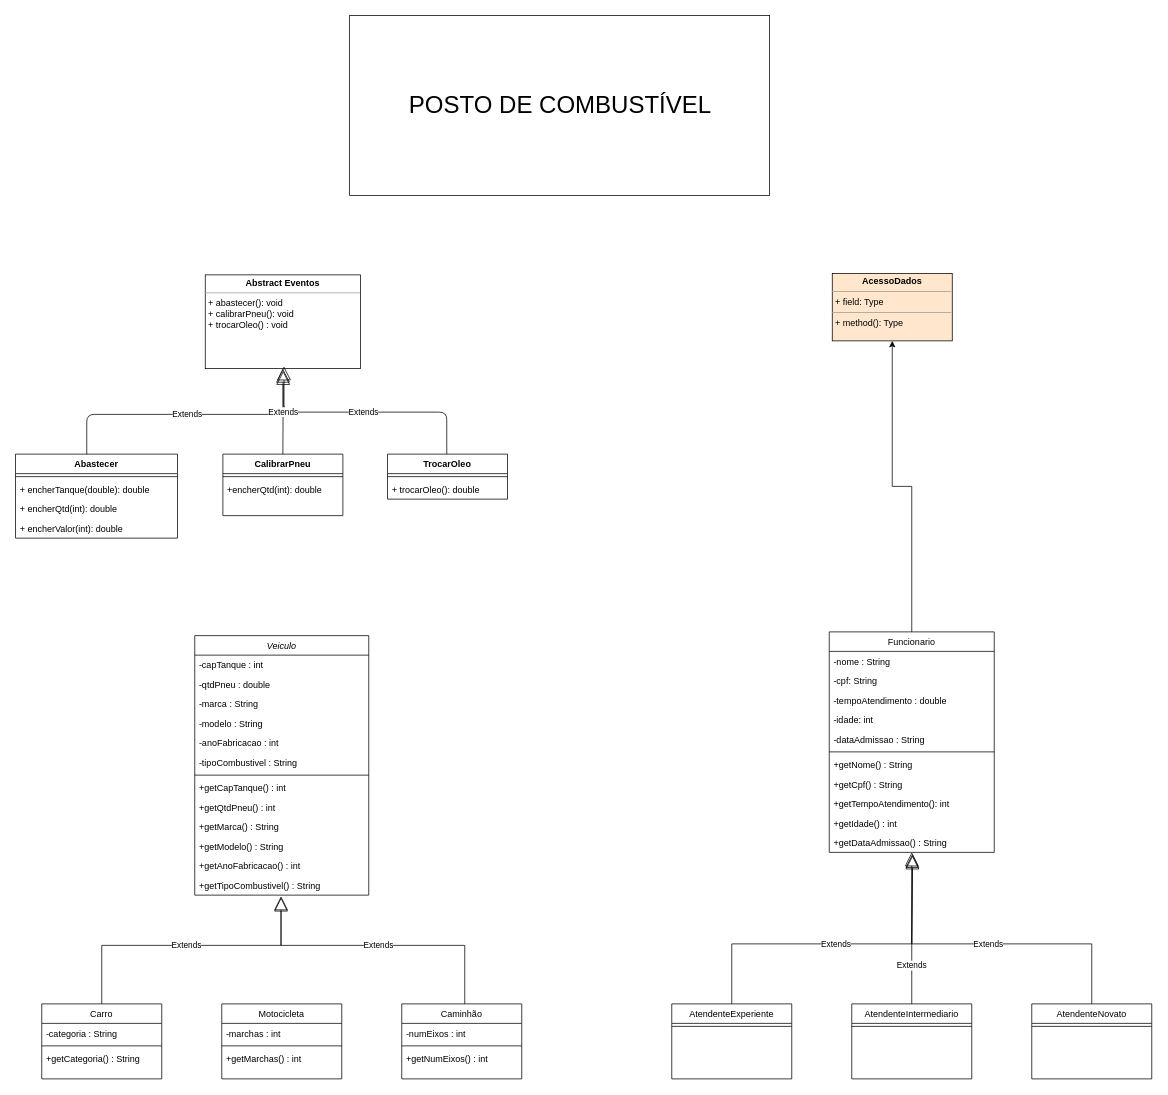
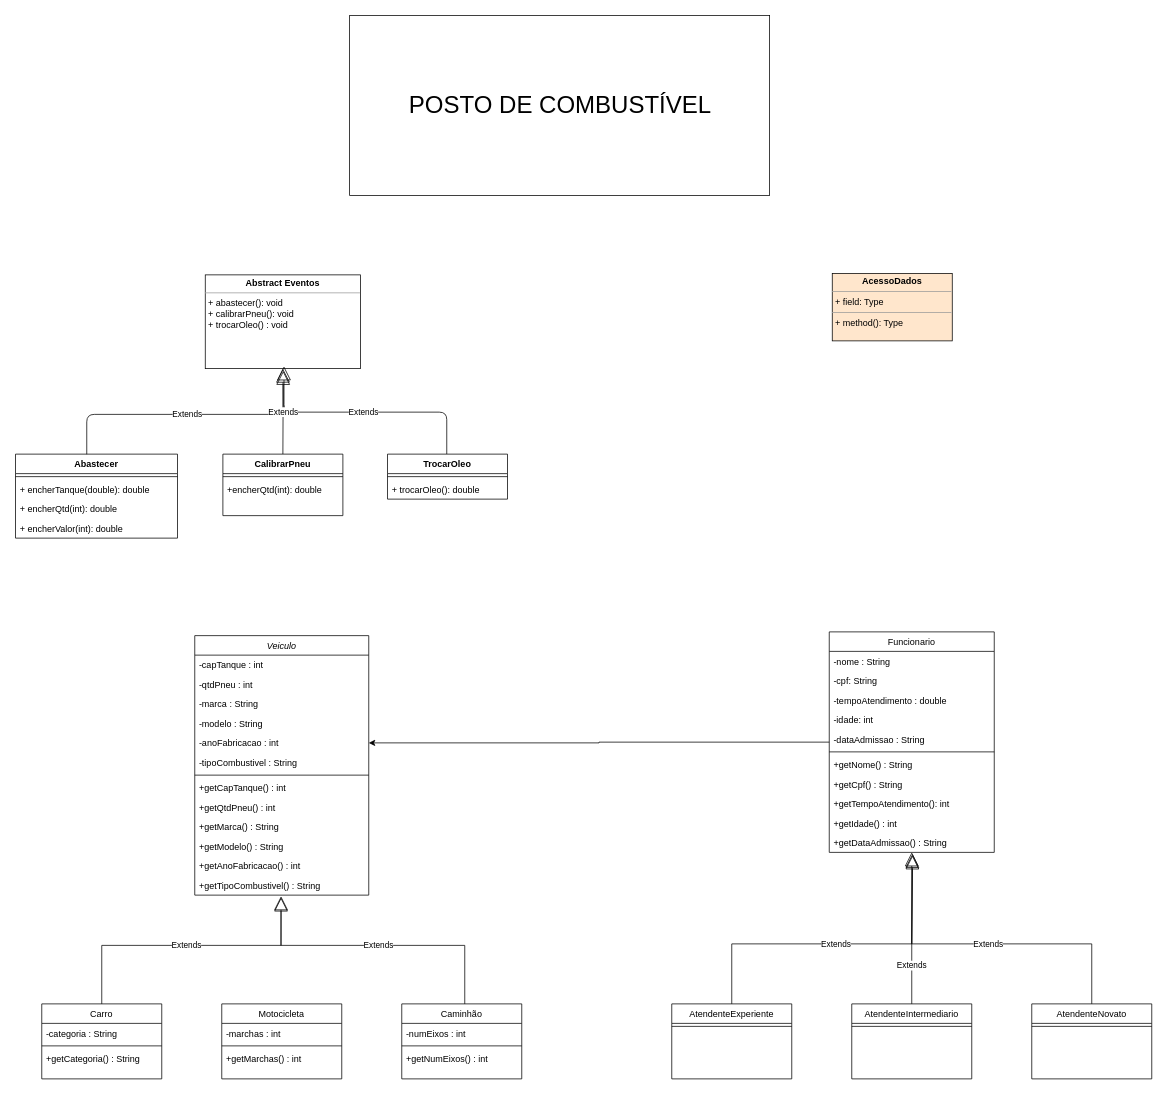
edge "Funcionario" -> "AcessoDados + field: Type + method(): Type": now "Funcionario" -> "-anoFabricacao : int"
node "-qtdPneu : double": label "-qtdPneu : double" -> "-qtdPneu : int"
